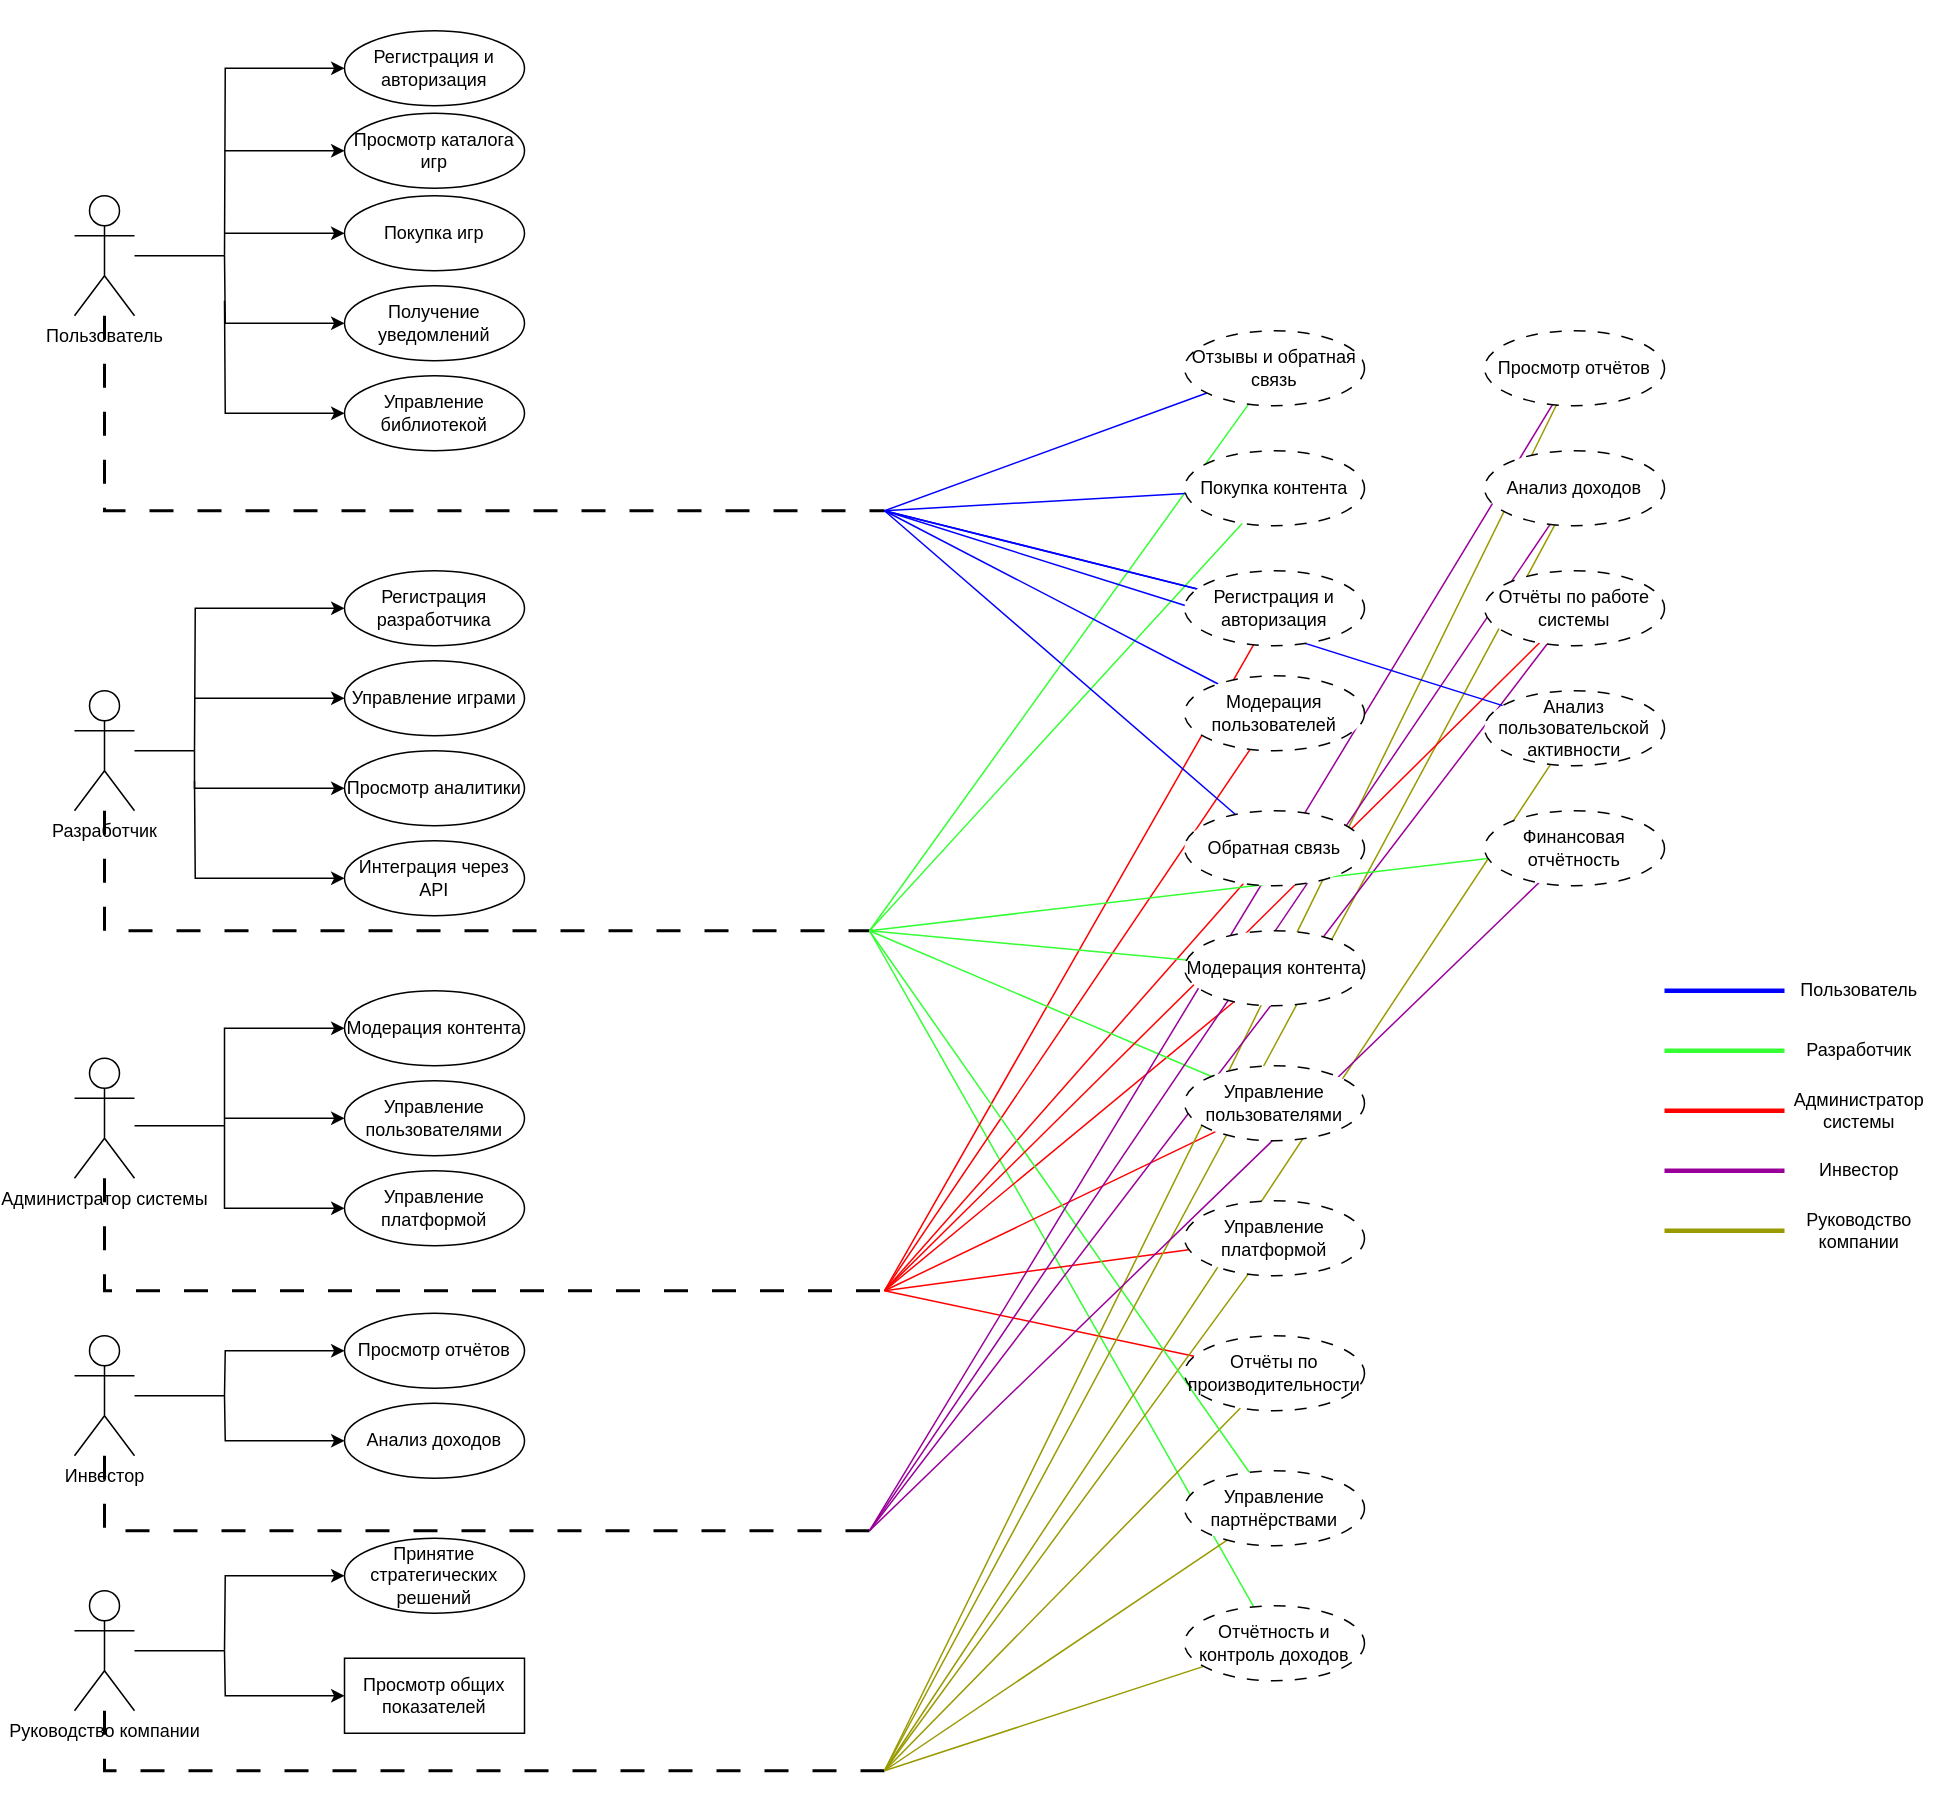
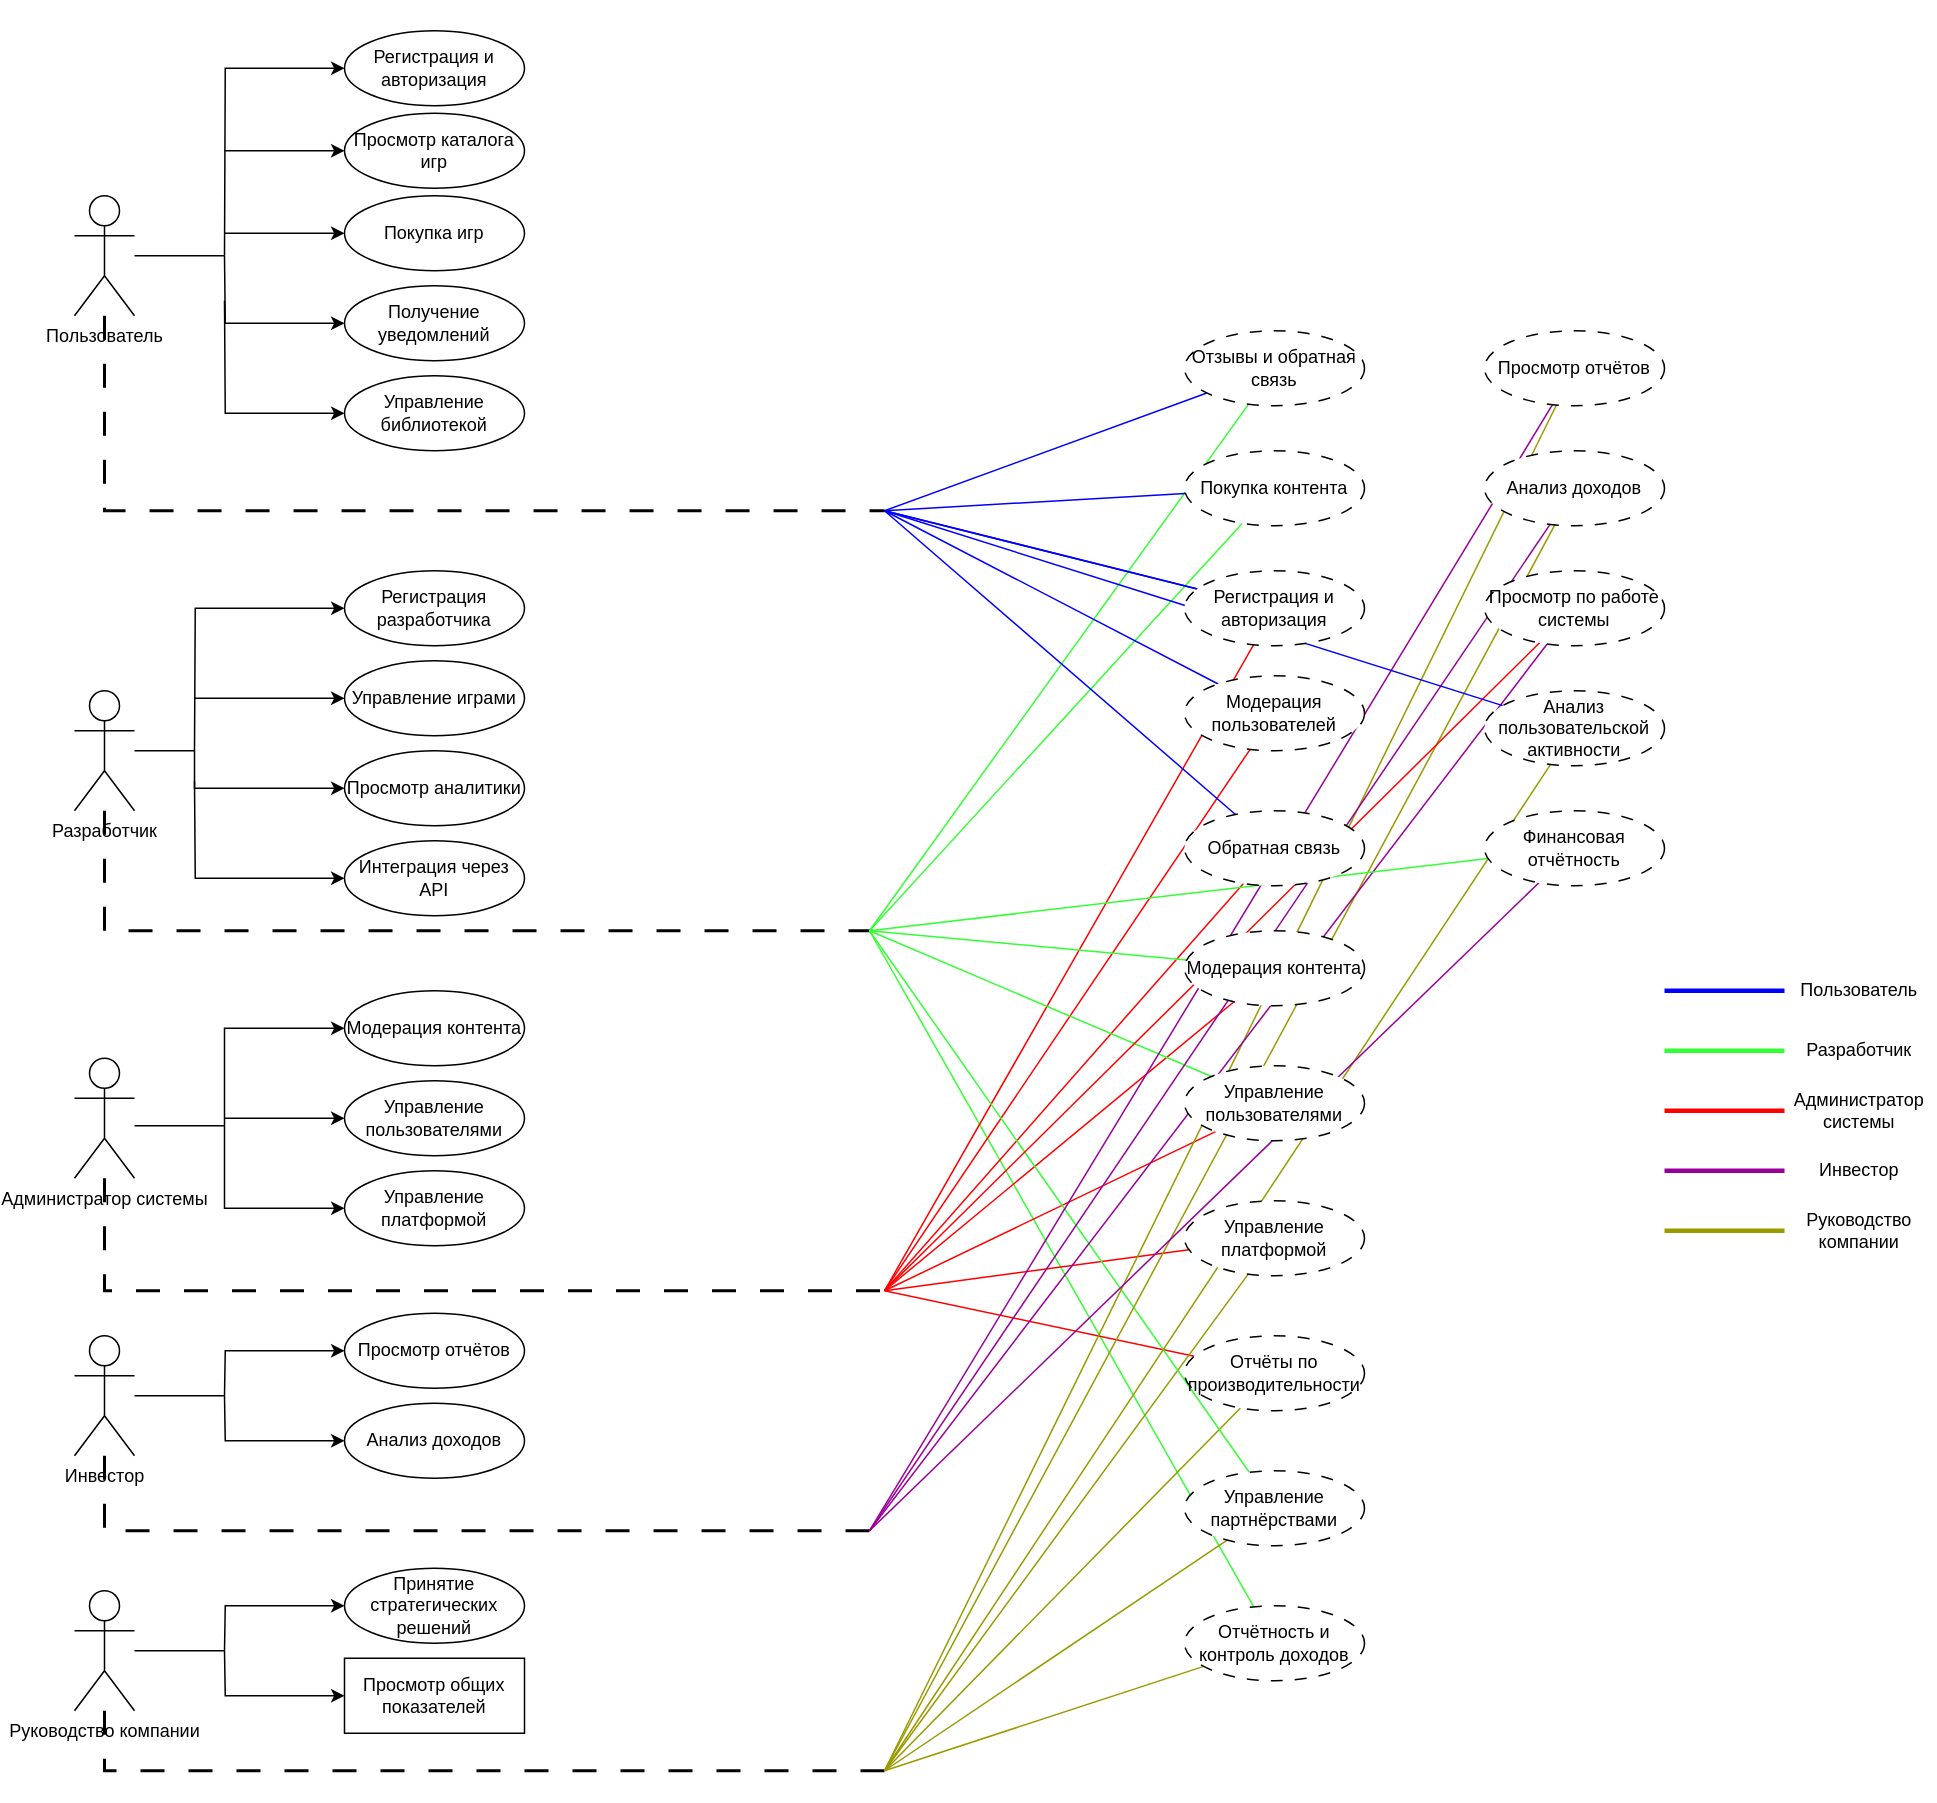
node "Отчёты по работе системы": label "Отчёты по работе системы" -> "Просмотр по работе системы"
node "Принятие стратегических решений": moved (434, 1576) -> (434, 1606)
